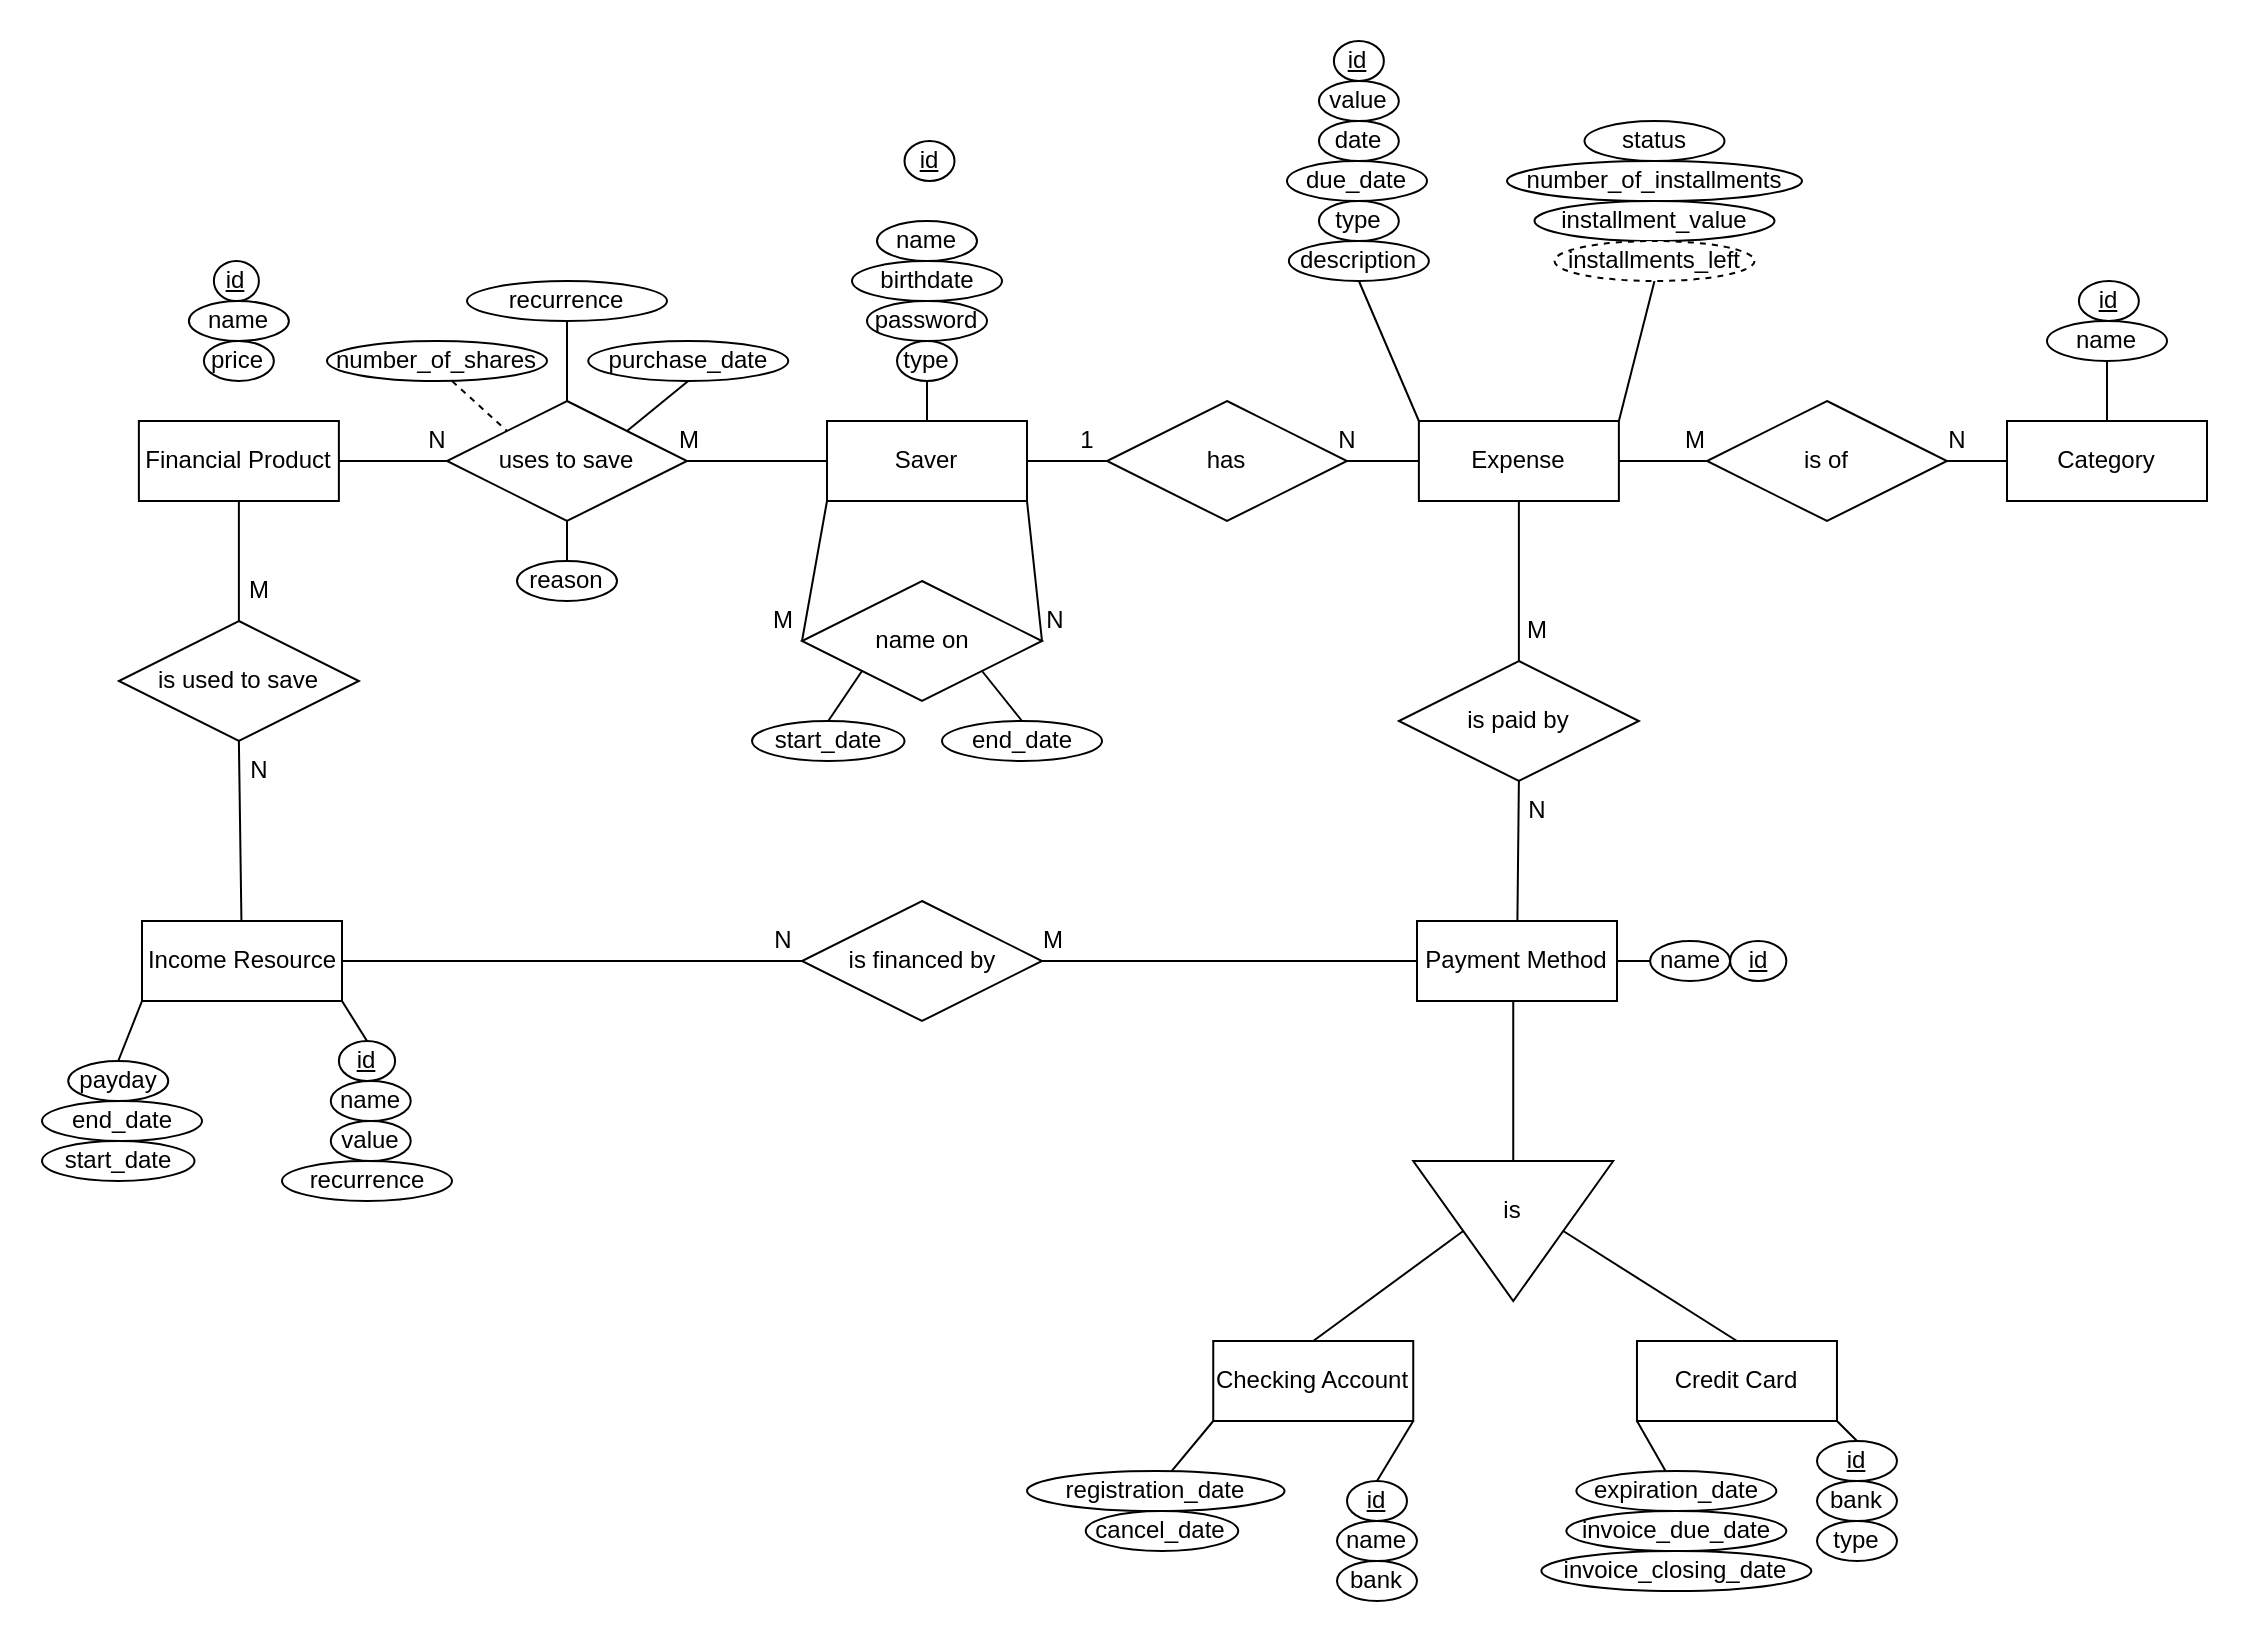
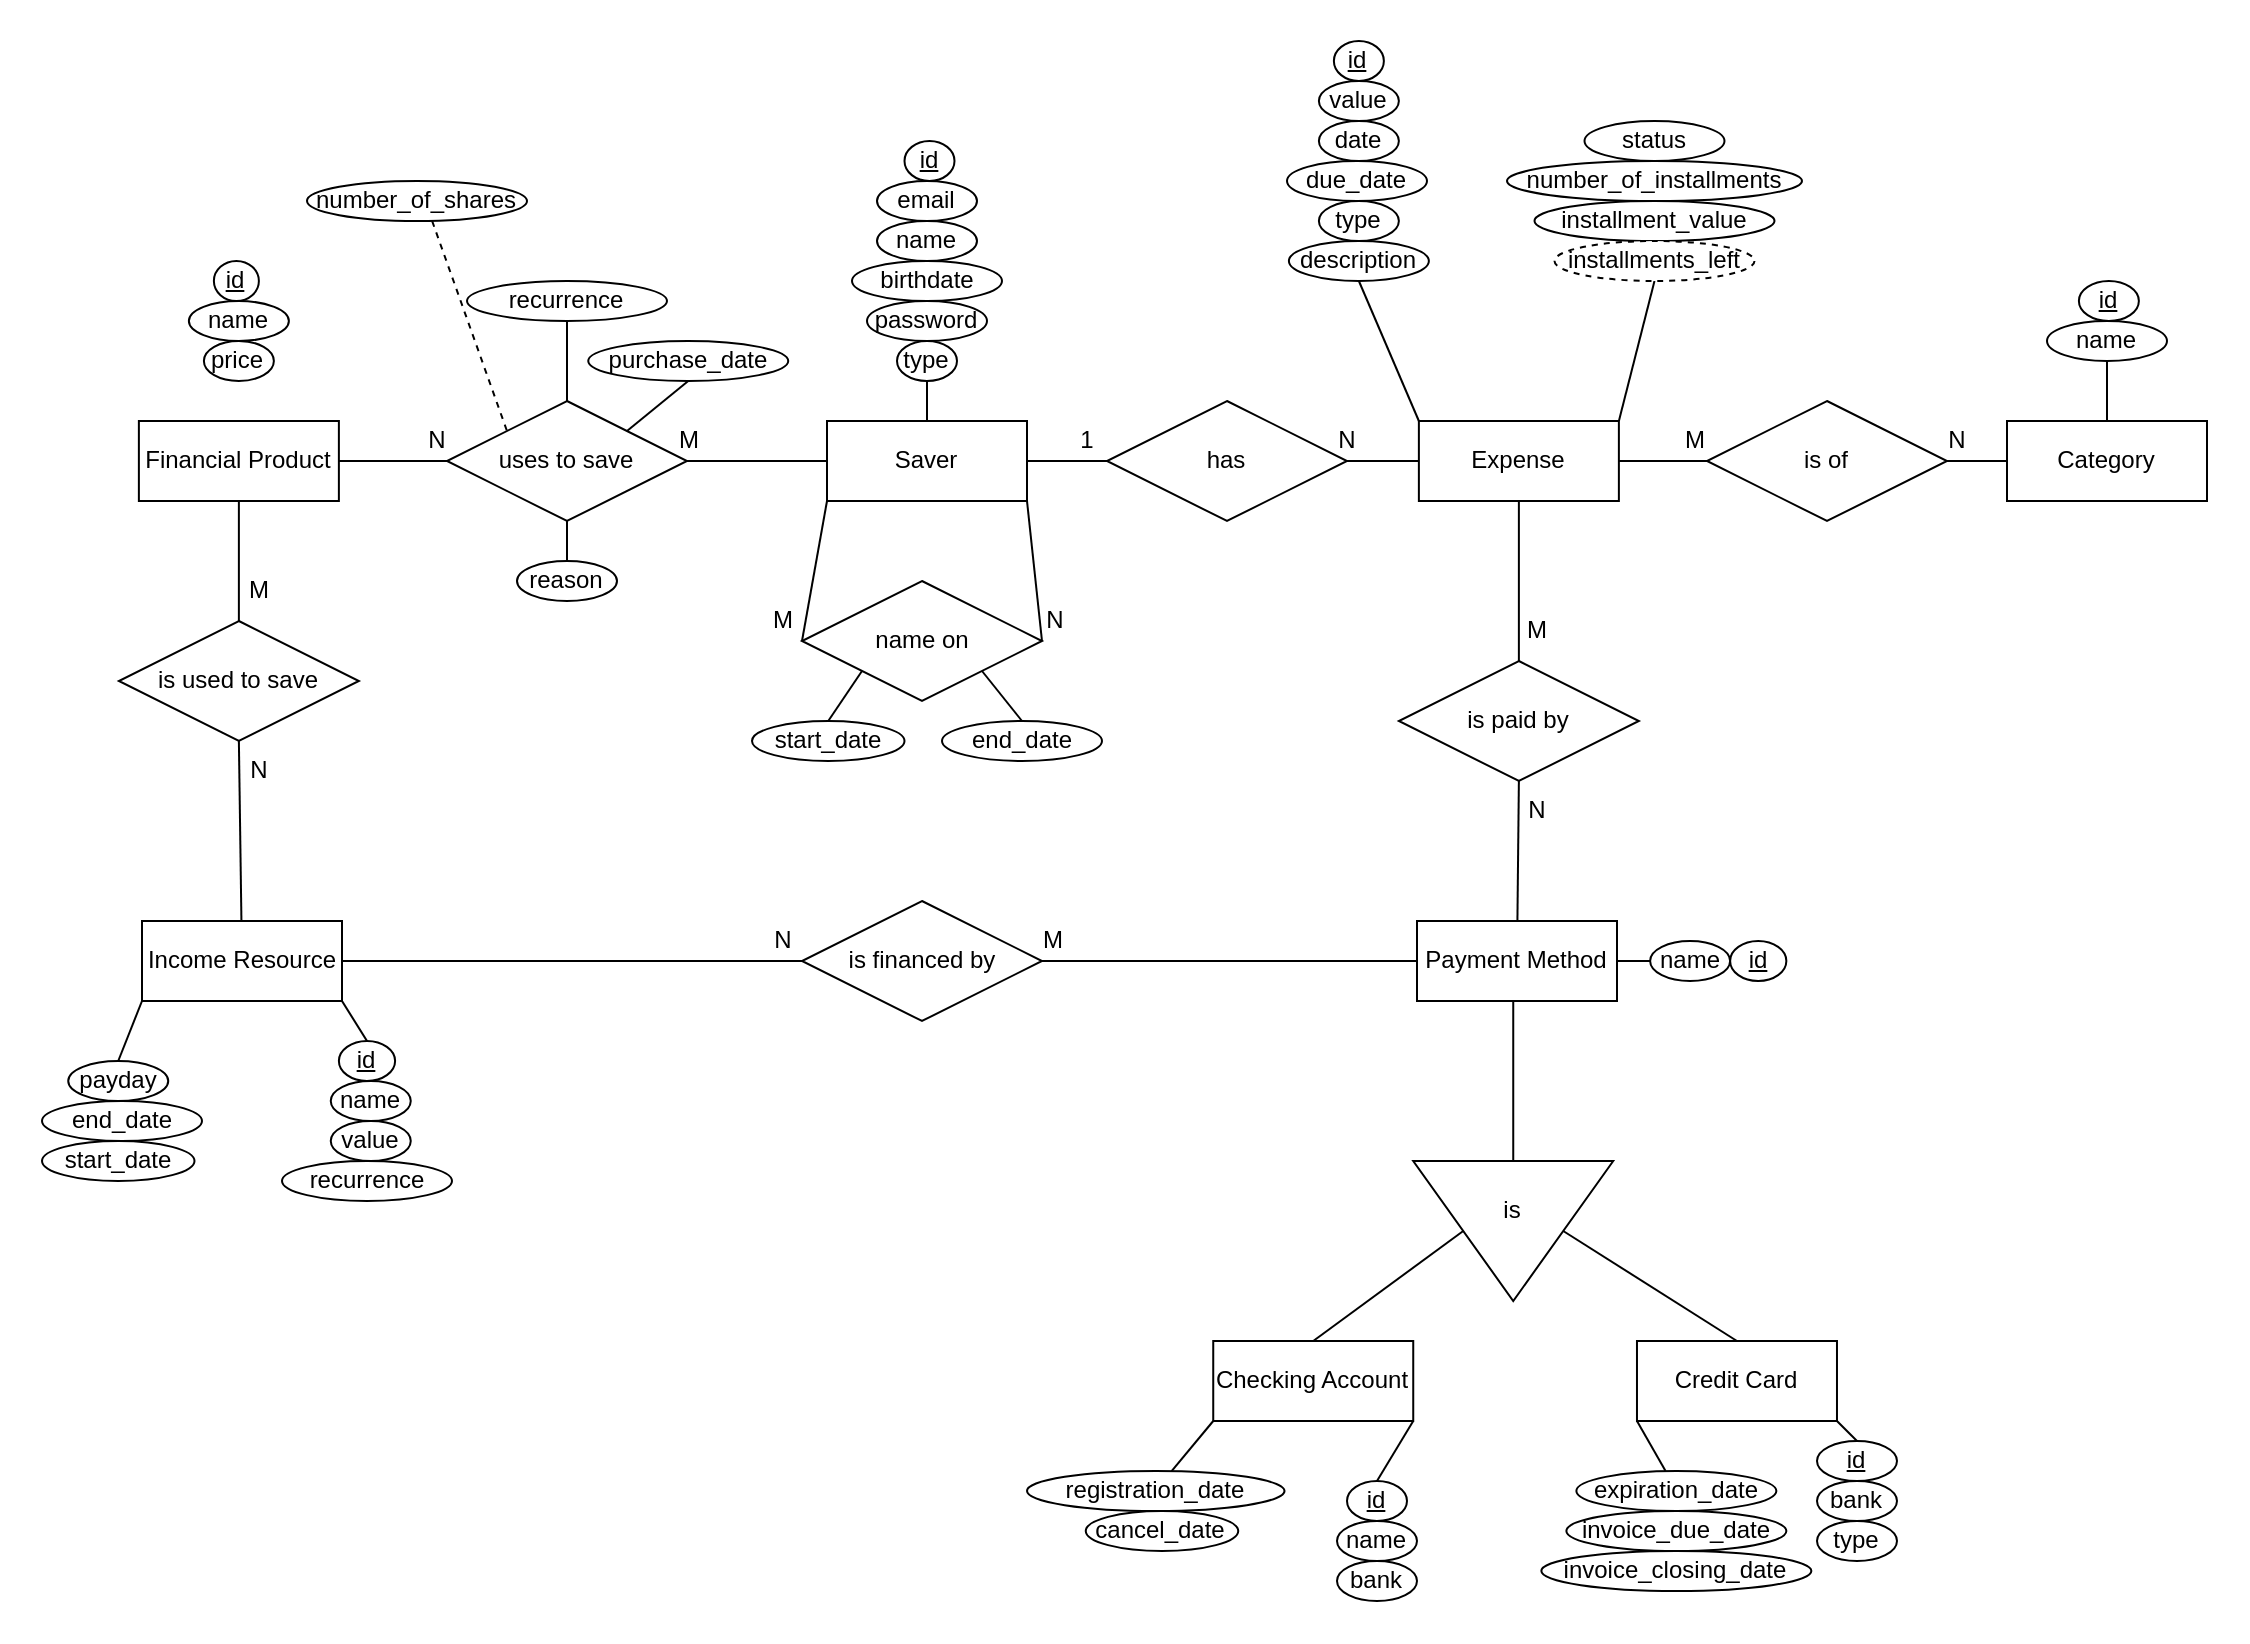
node "email": added
node "number_of_shares": moved (437, 361) -> (417, 201)
